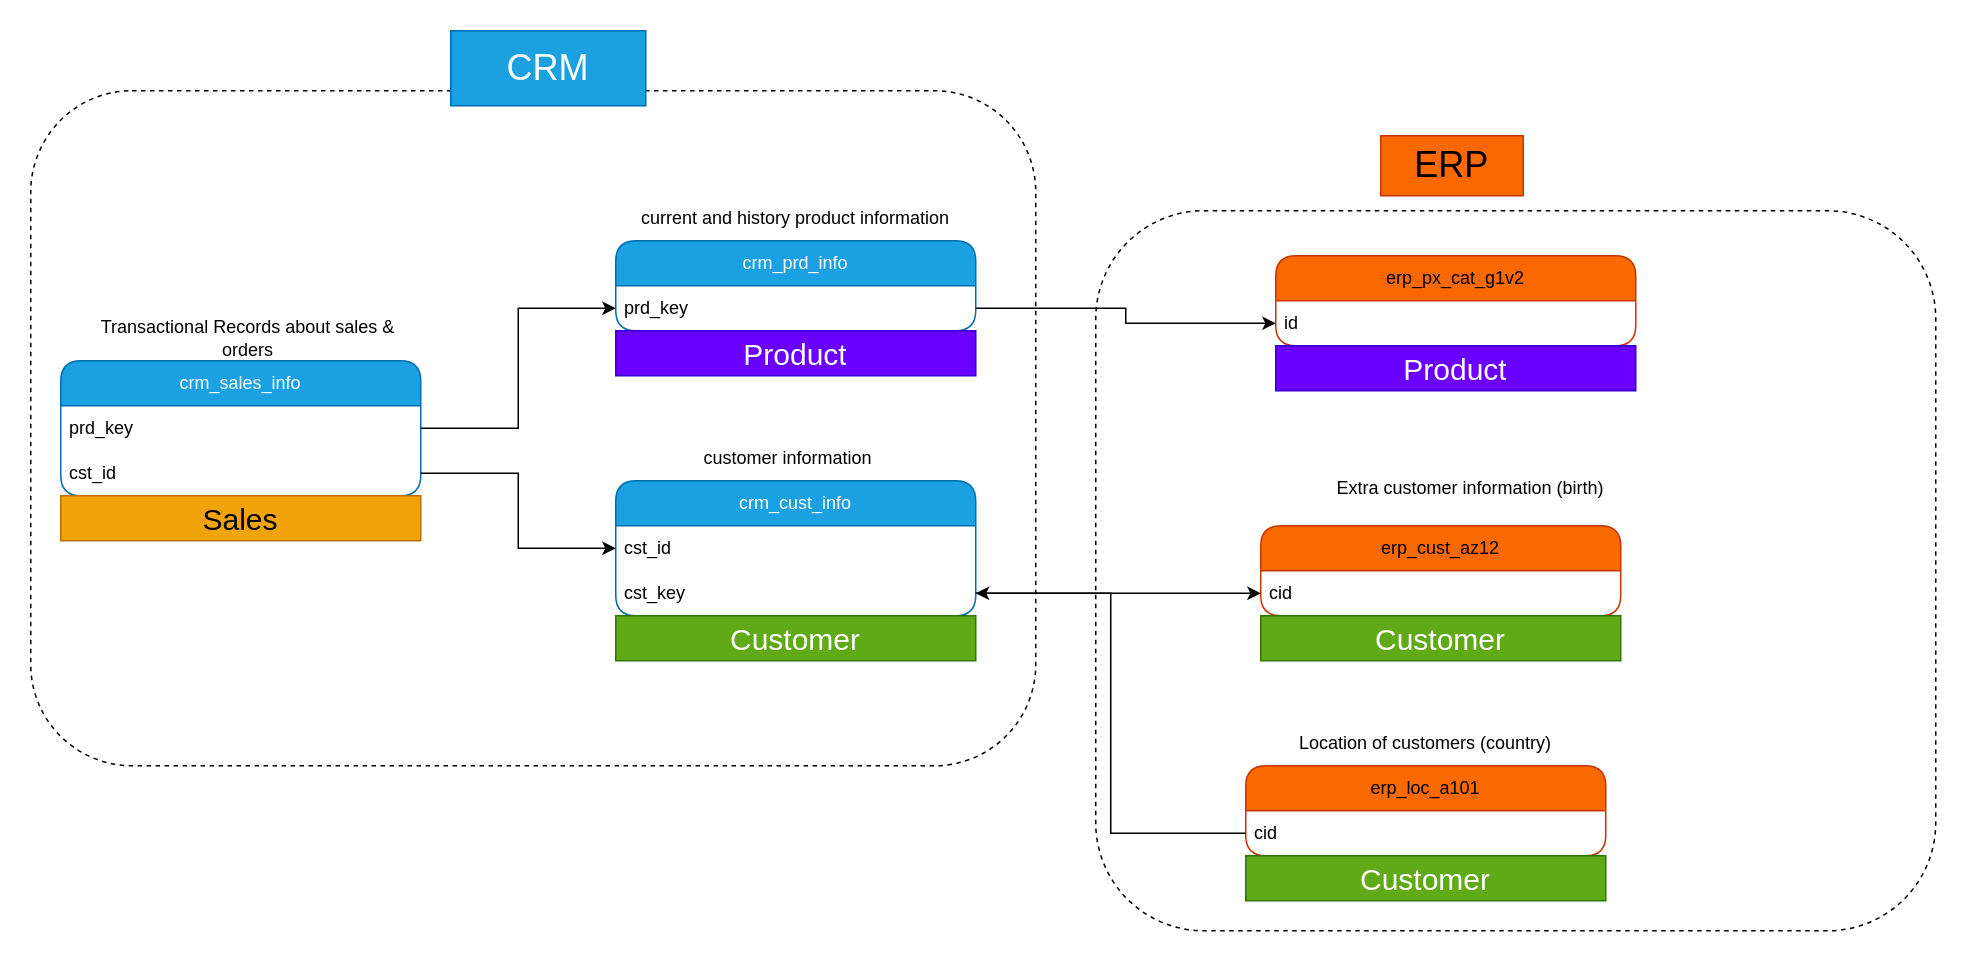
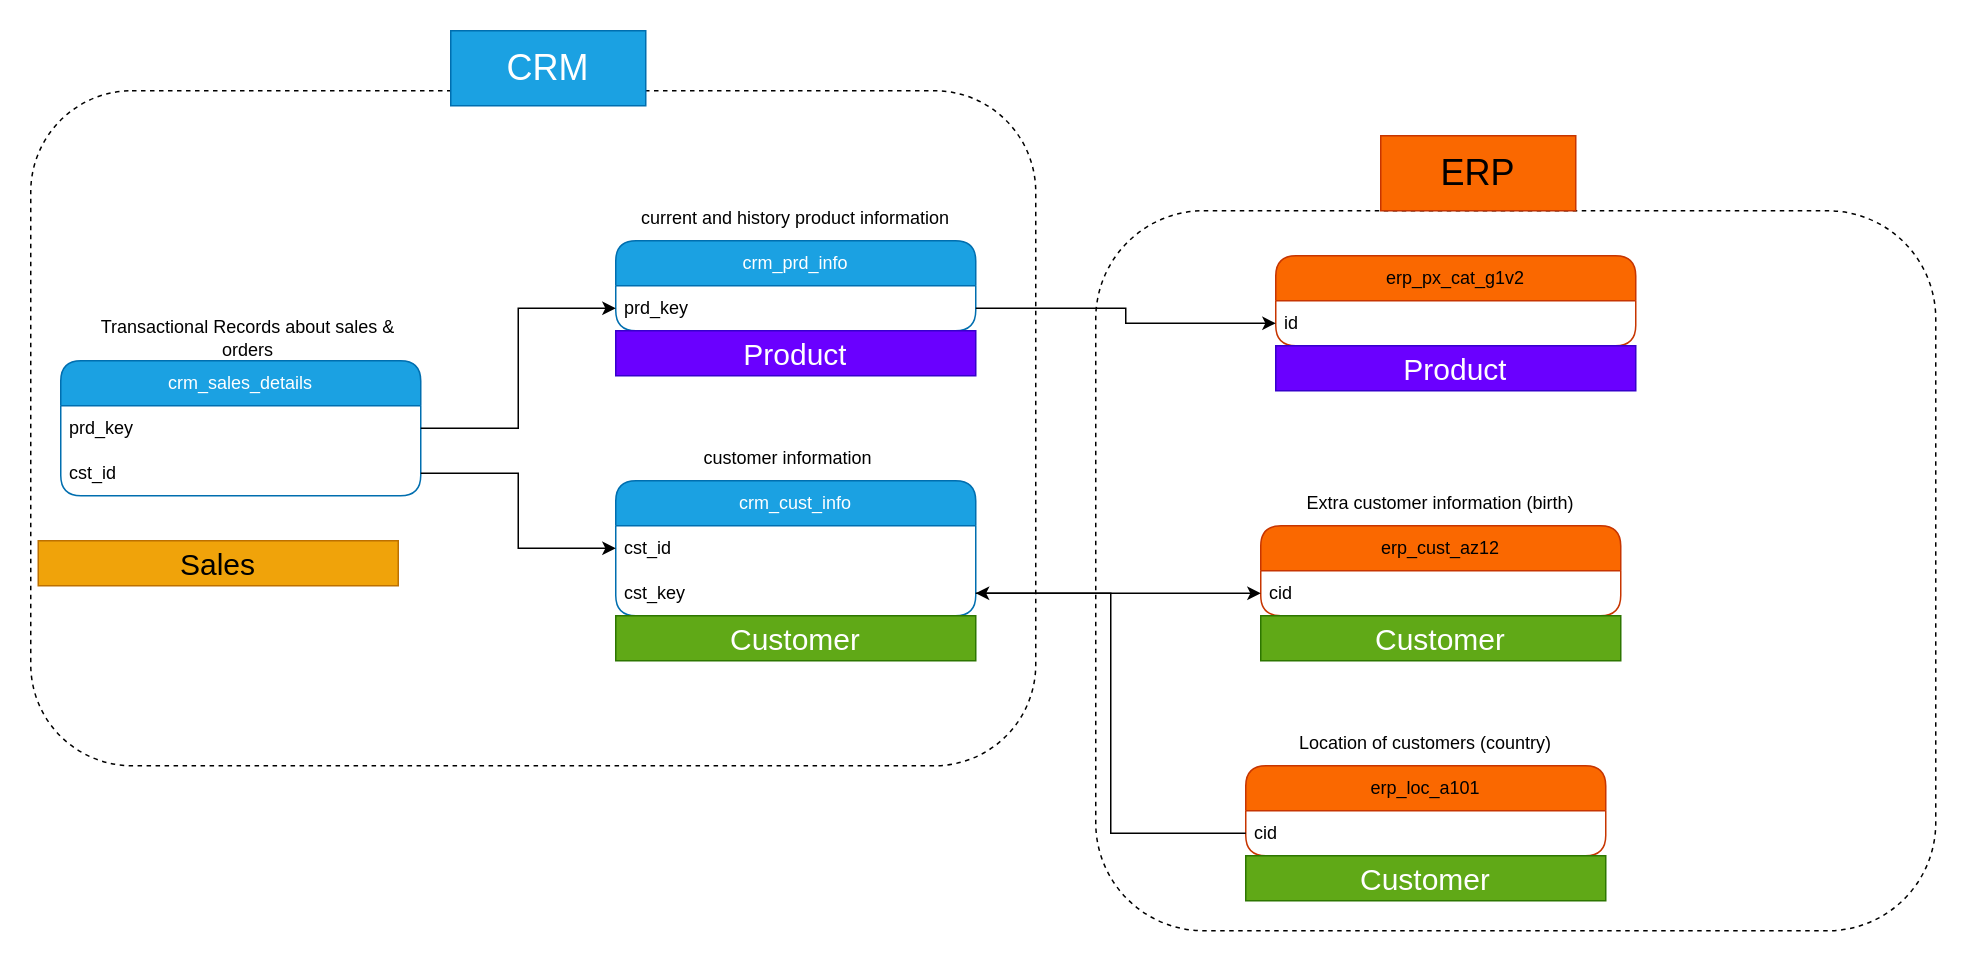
node "ERP": size 143x60 -> 195x75
node "crm_sales_info": label "crm_sales_info" -> "crm_sales_details"
node "Extra customer information (birth)": moved (1471, 488) -> (1441, 503)
node "Sales": moved (241, 518) -> (218, 563)
